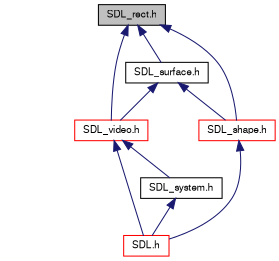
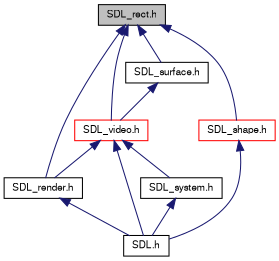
edge "SDL_shape.h" -> "SDL_surface.h": removed
node "SDL_render.h": added
node "SDL.h": color red -> black
